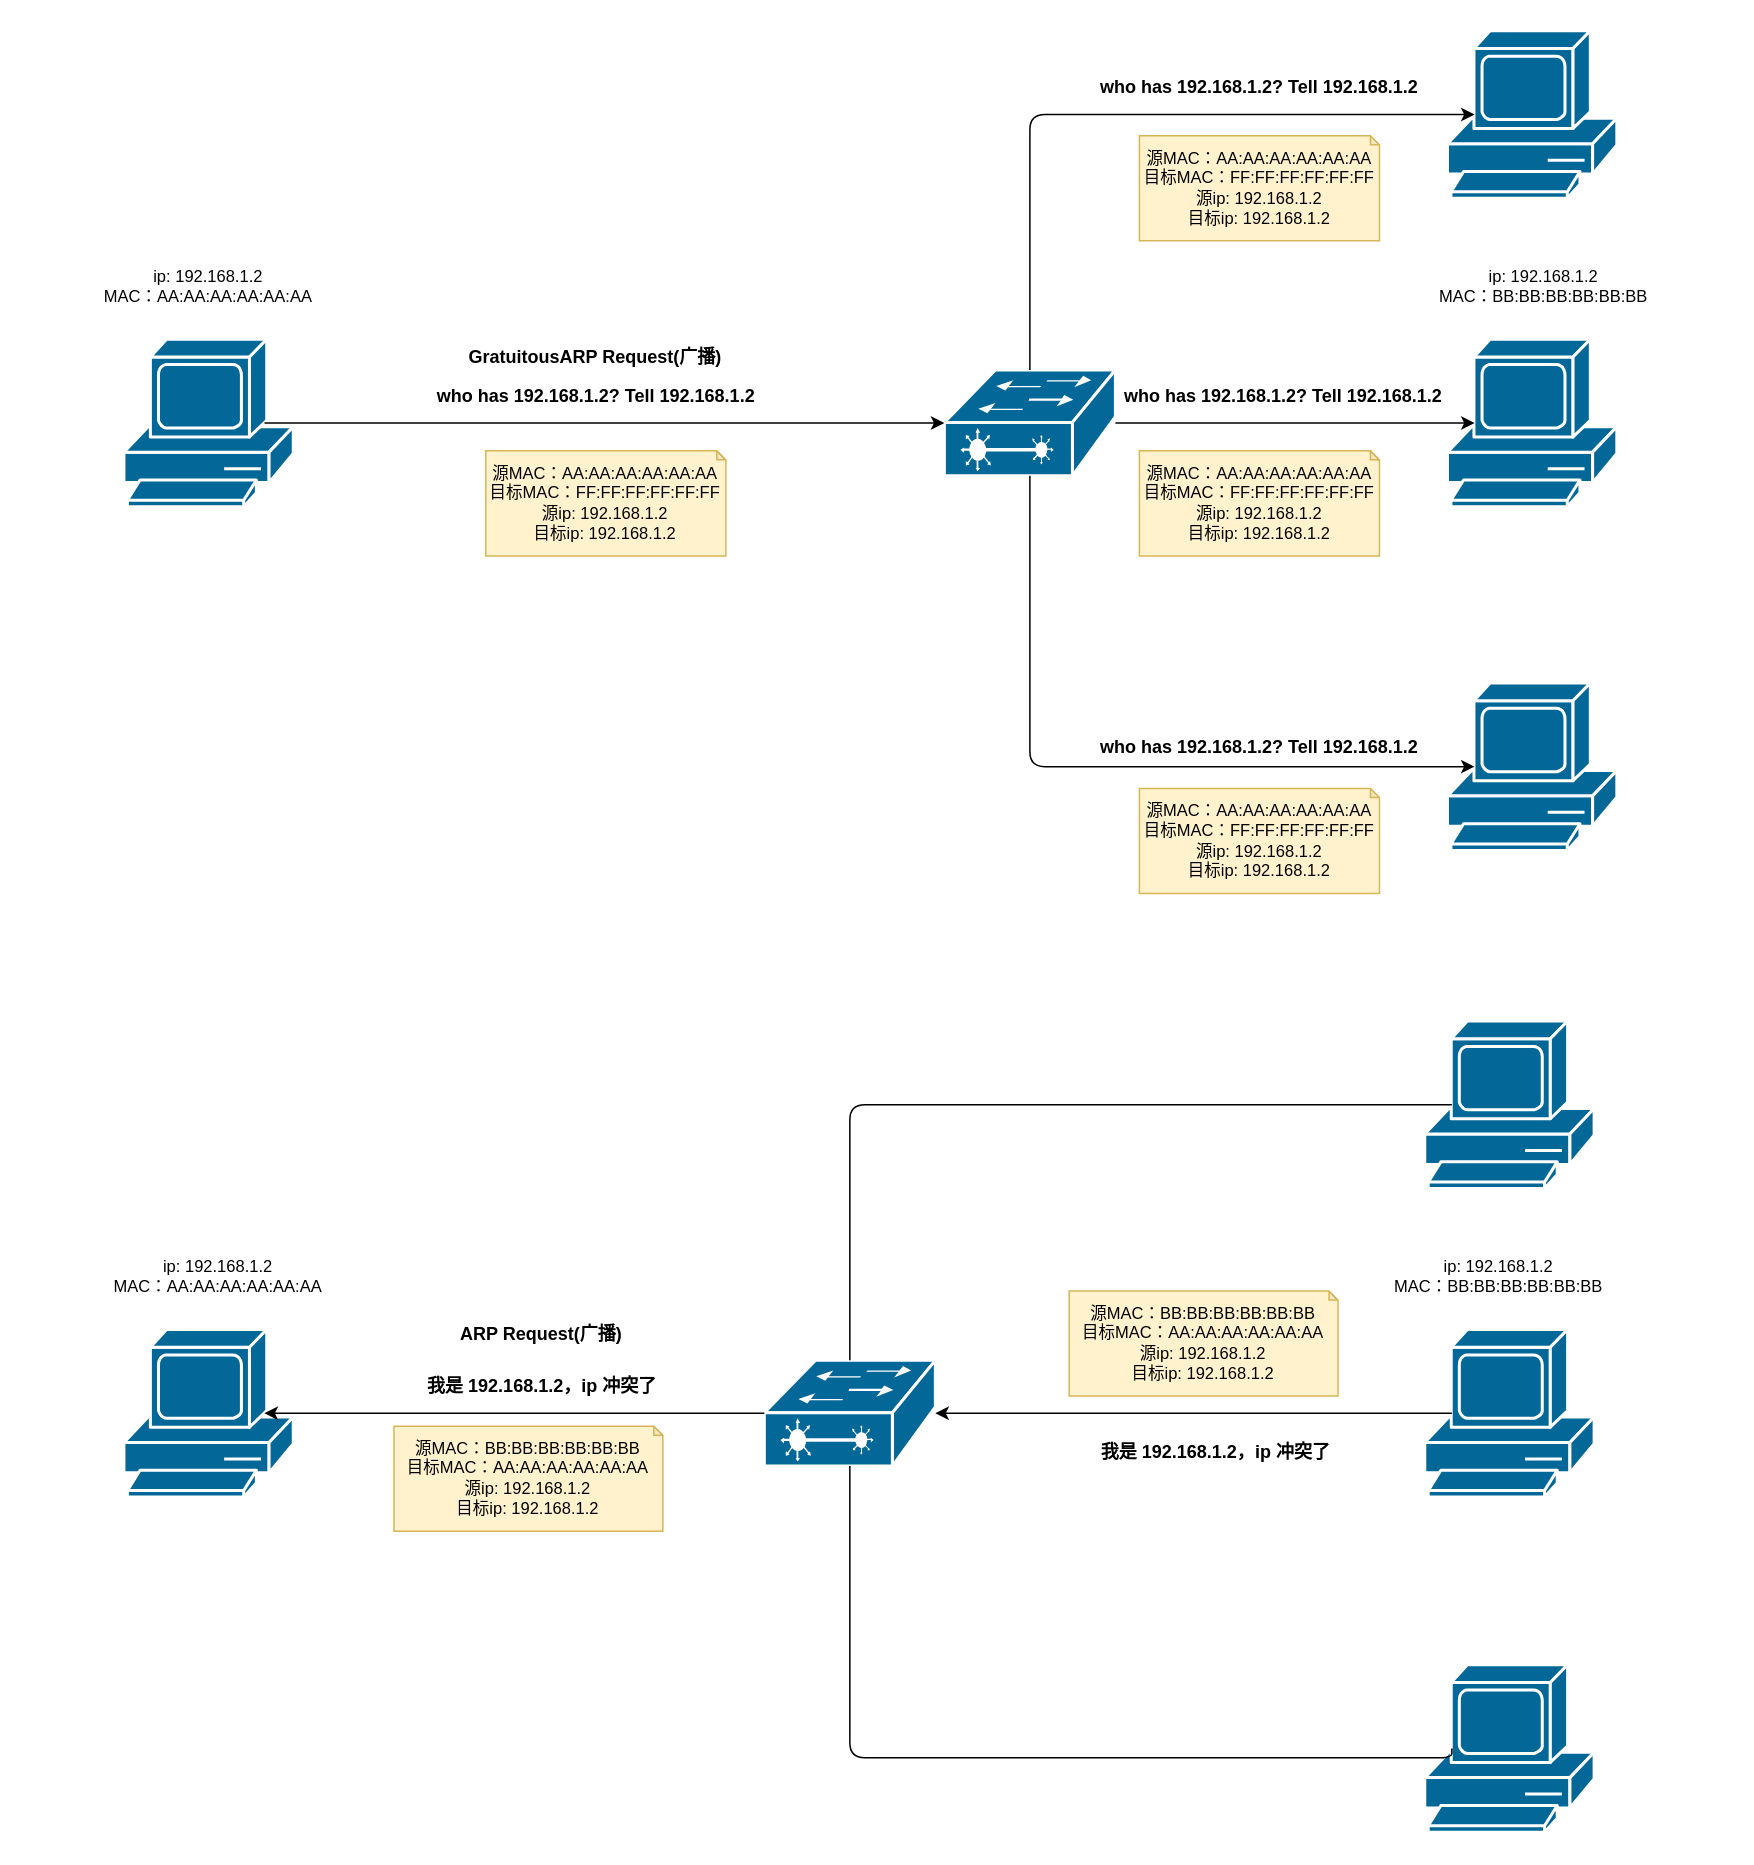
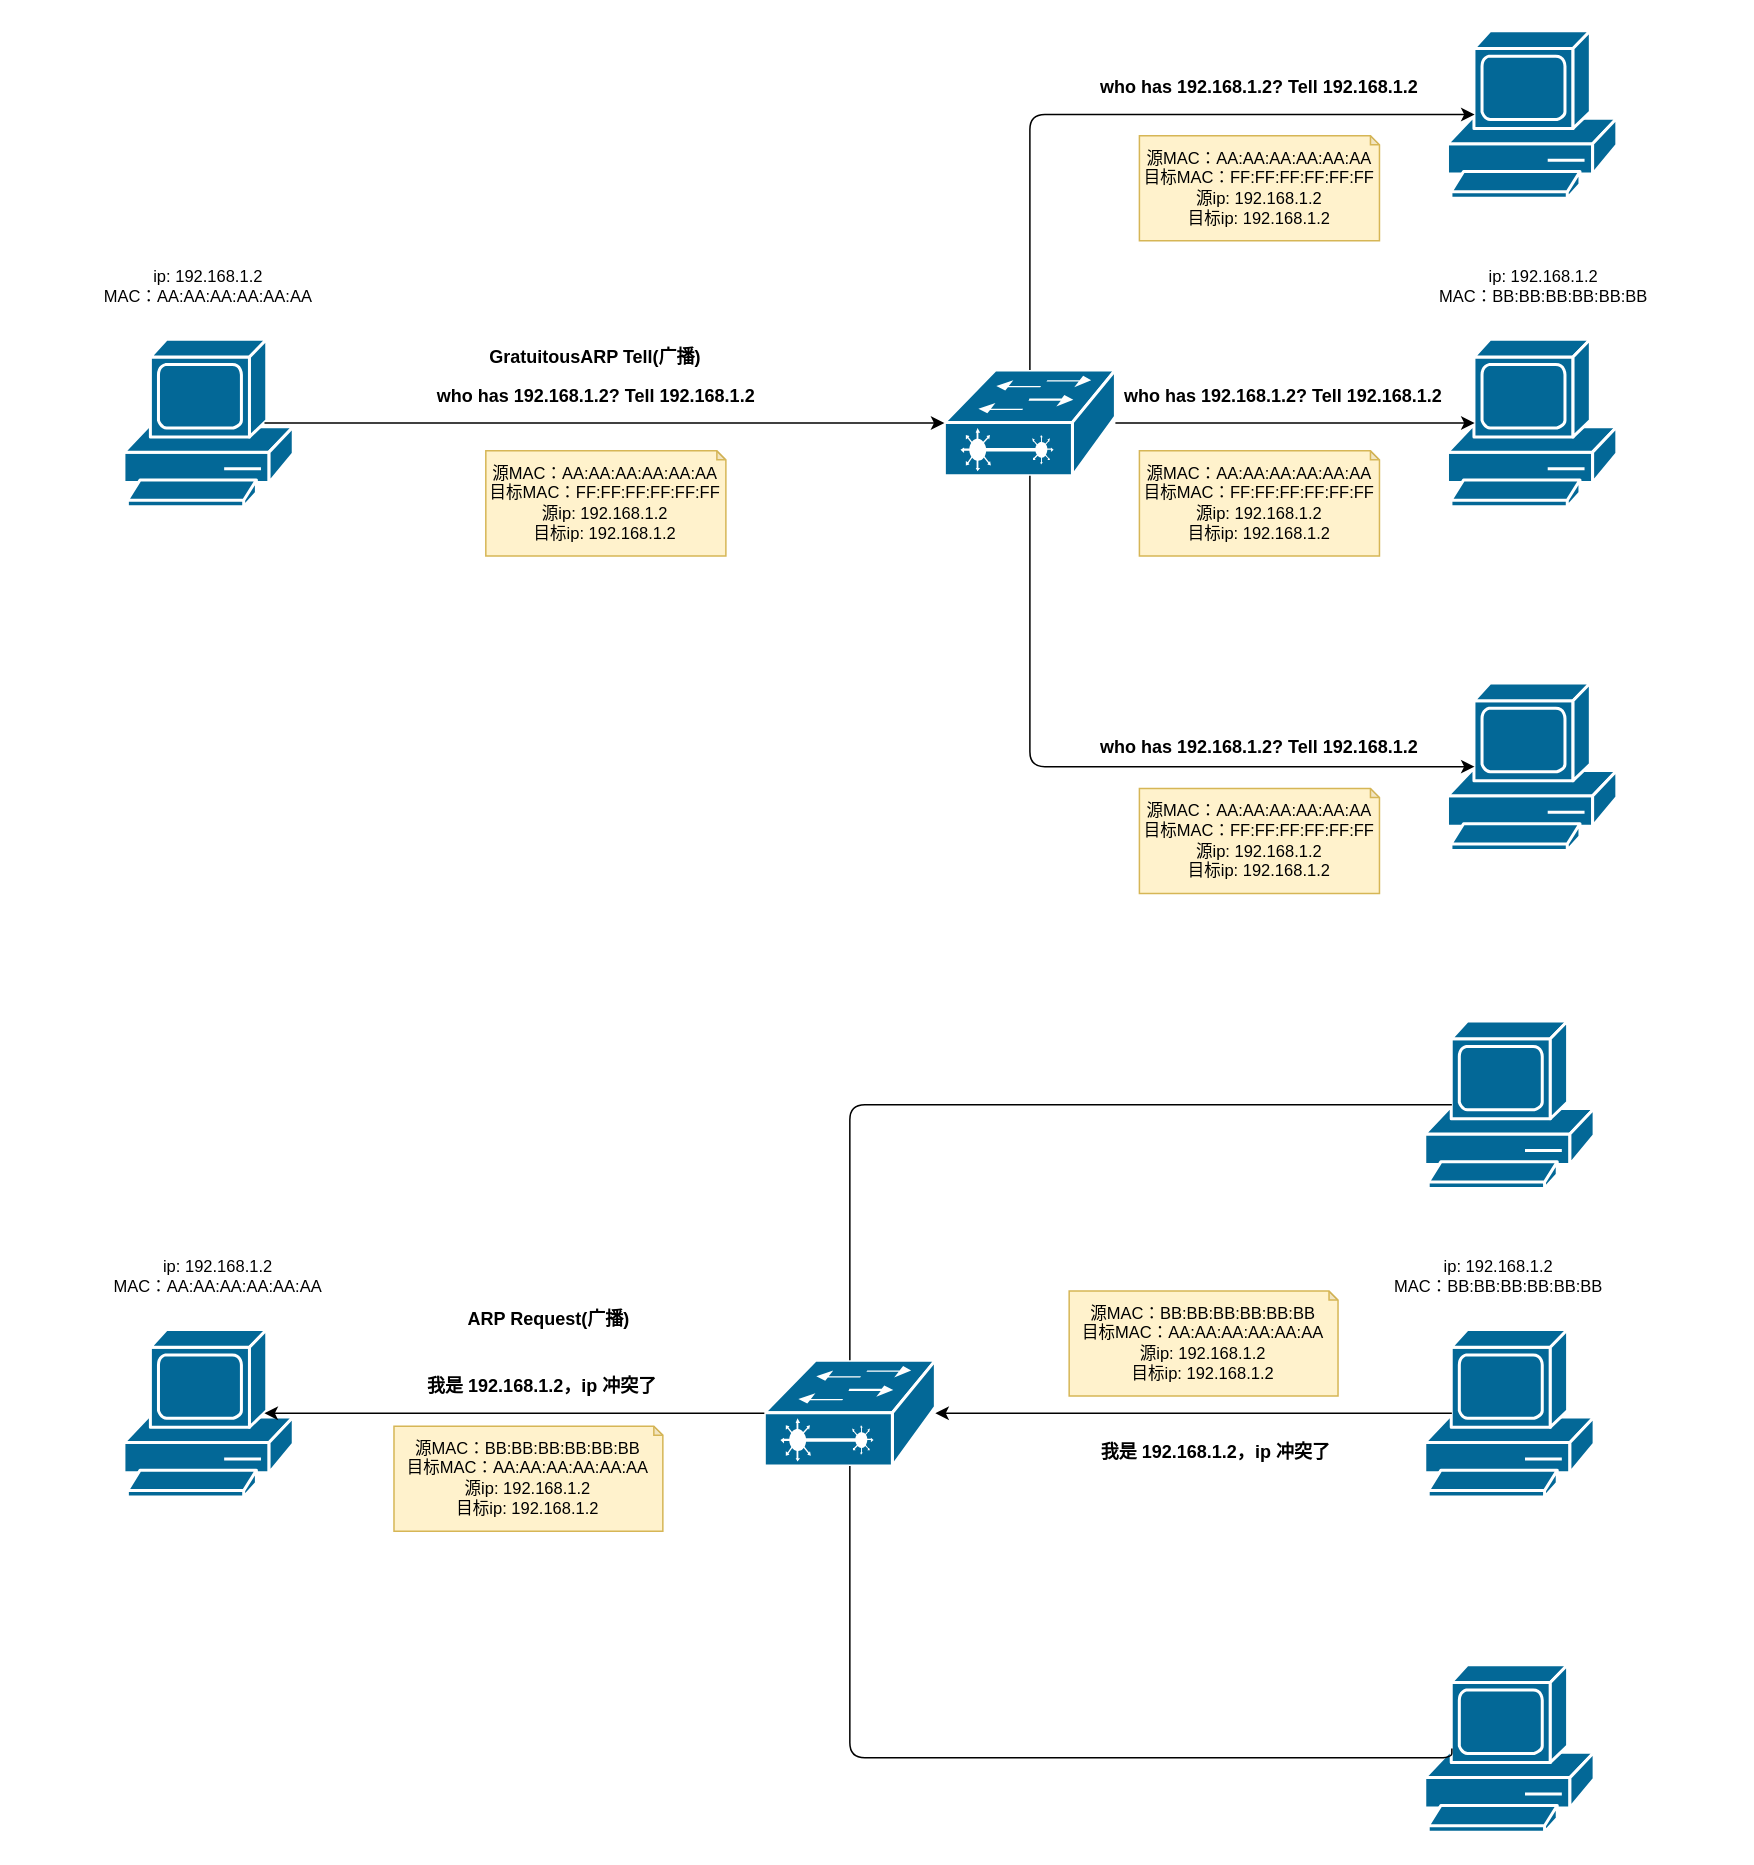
node "GratuitousARP Request(广播)": label "GratuitousARP Request(广播)" -> "GratuitousARP Tell(广播)"
node "ARP Request(广播)": moved (542, 1334) -> (549, 1319)
